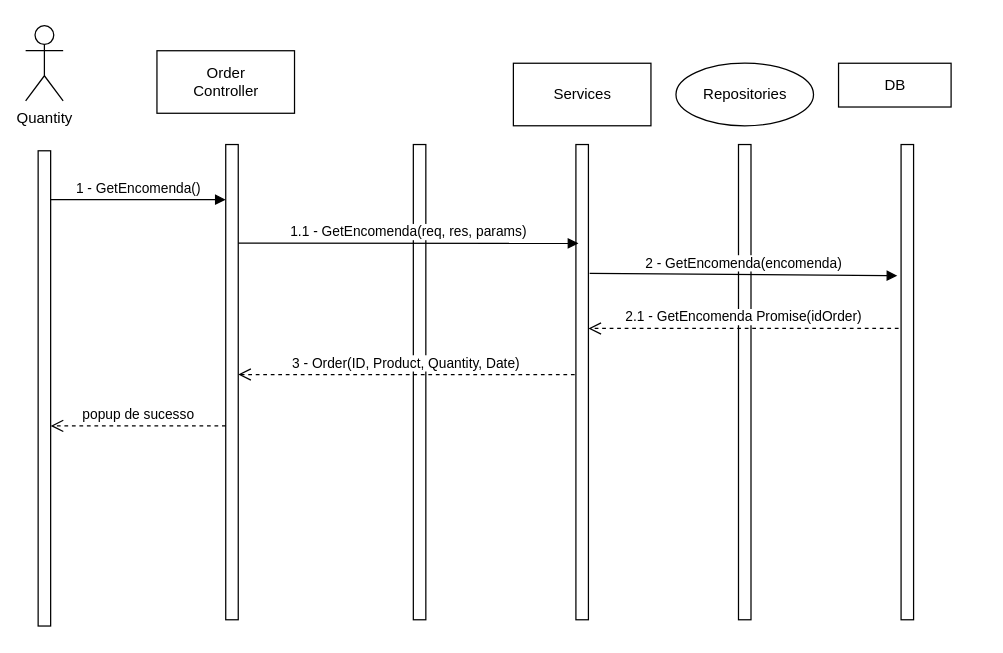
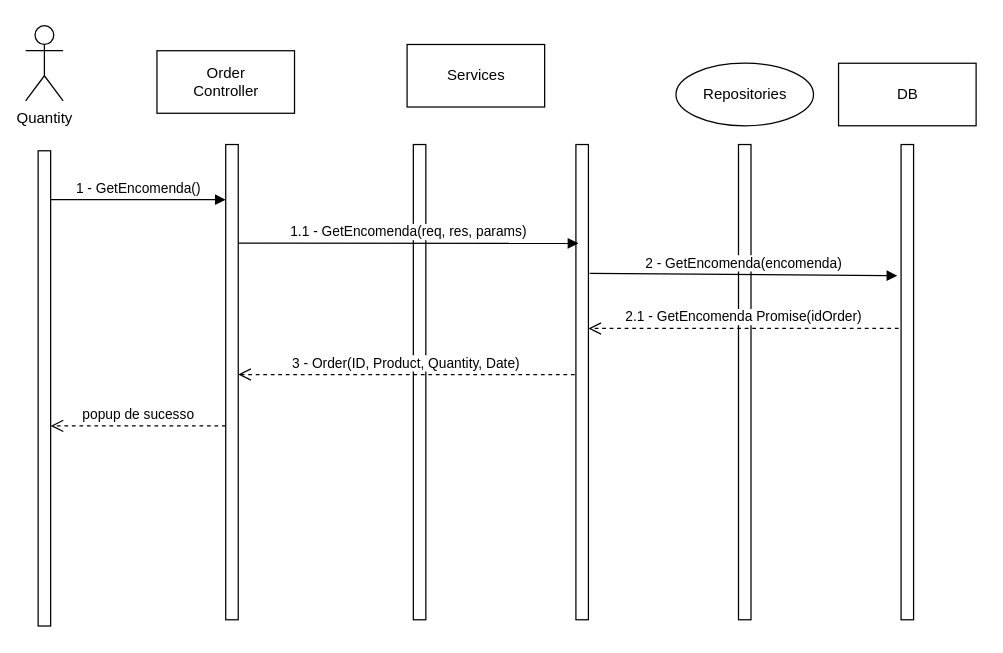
node "DB": size 113x44 -> 138x63
node "Services": moved (582, 94) -> (476, 76)
